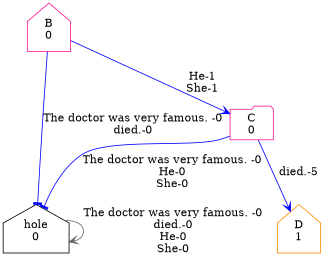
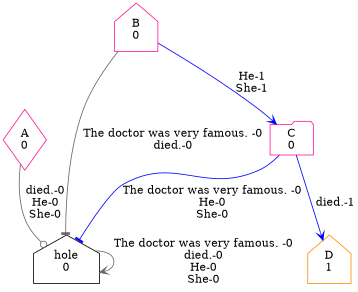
edge "B 0" -> "hole 0": color blue -> gray40
node "A 0": added
edge "C 0" -> "D 1": label "died.-5" -> "died.-1"
